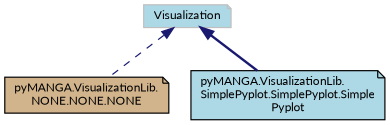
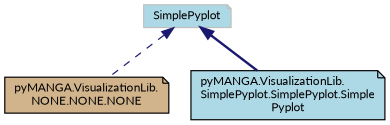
node "Visualization": label "Visualization" -> "SimplePyplot"
